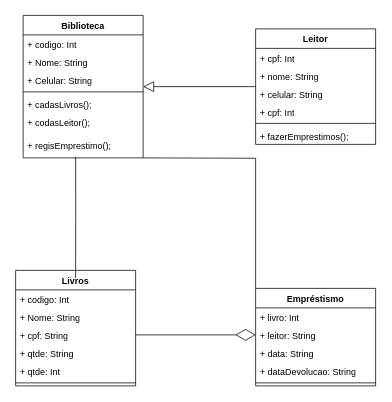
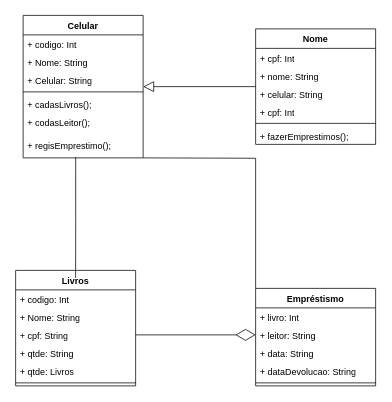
node "Biblioteca": label "Biblioteca" -> "Celular"
node "Leitor": label "Leitor" -> "Nome"
node "+ qtde: Int": label "+ qtde: Int" -> "+ qtde: Livros"
